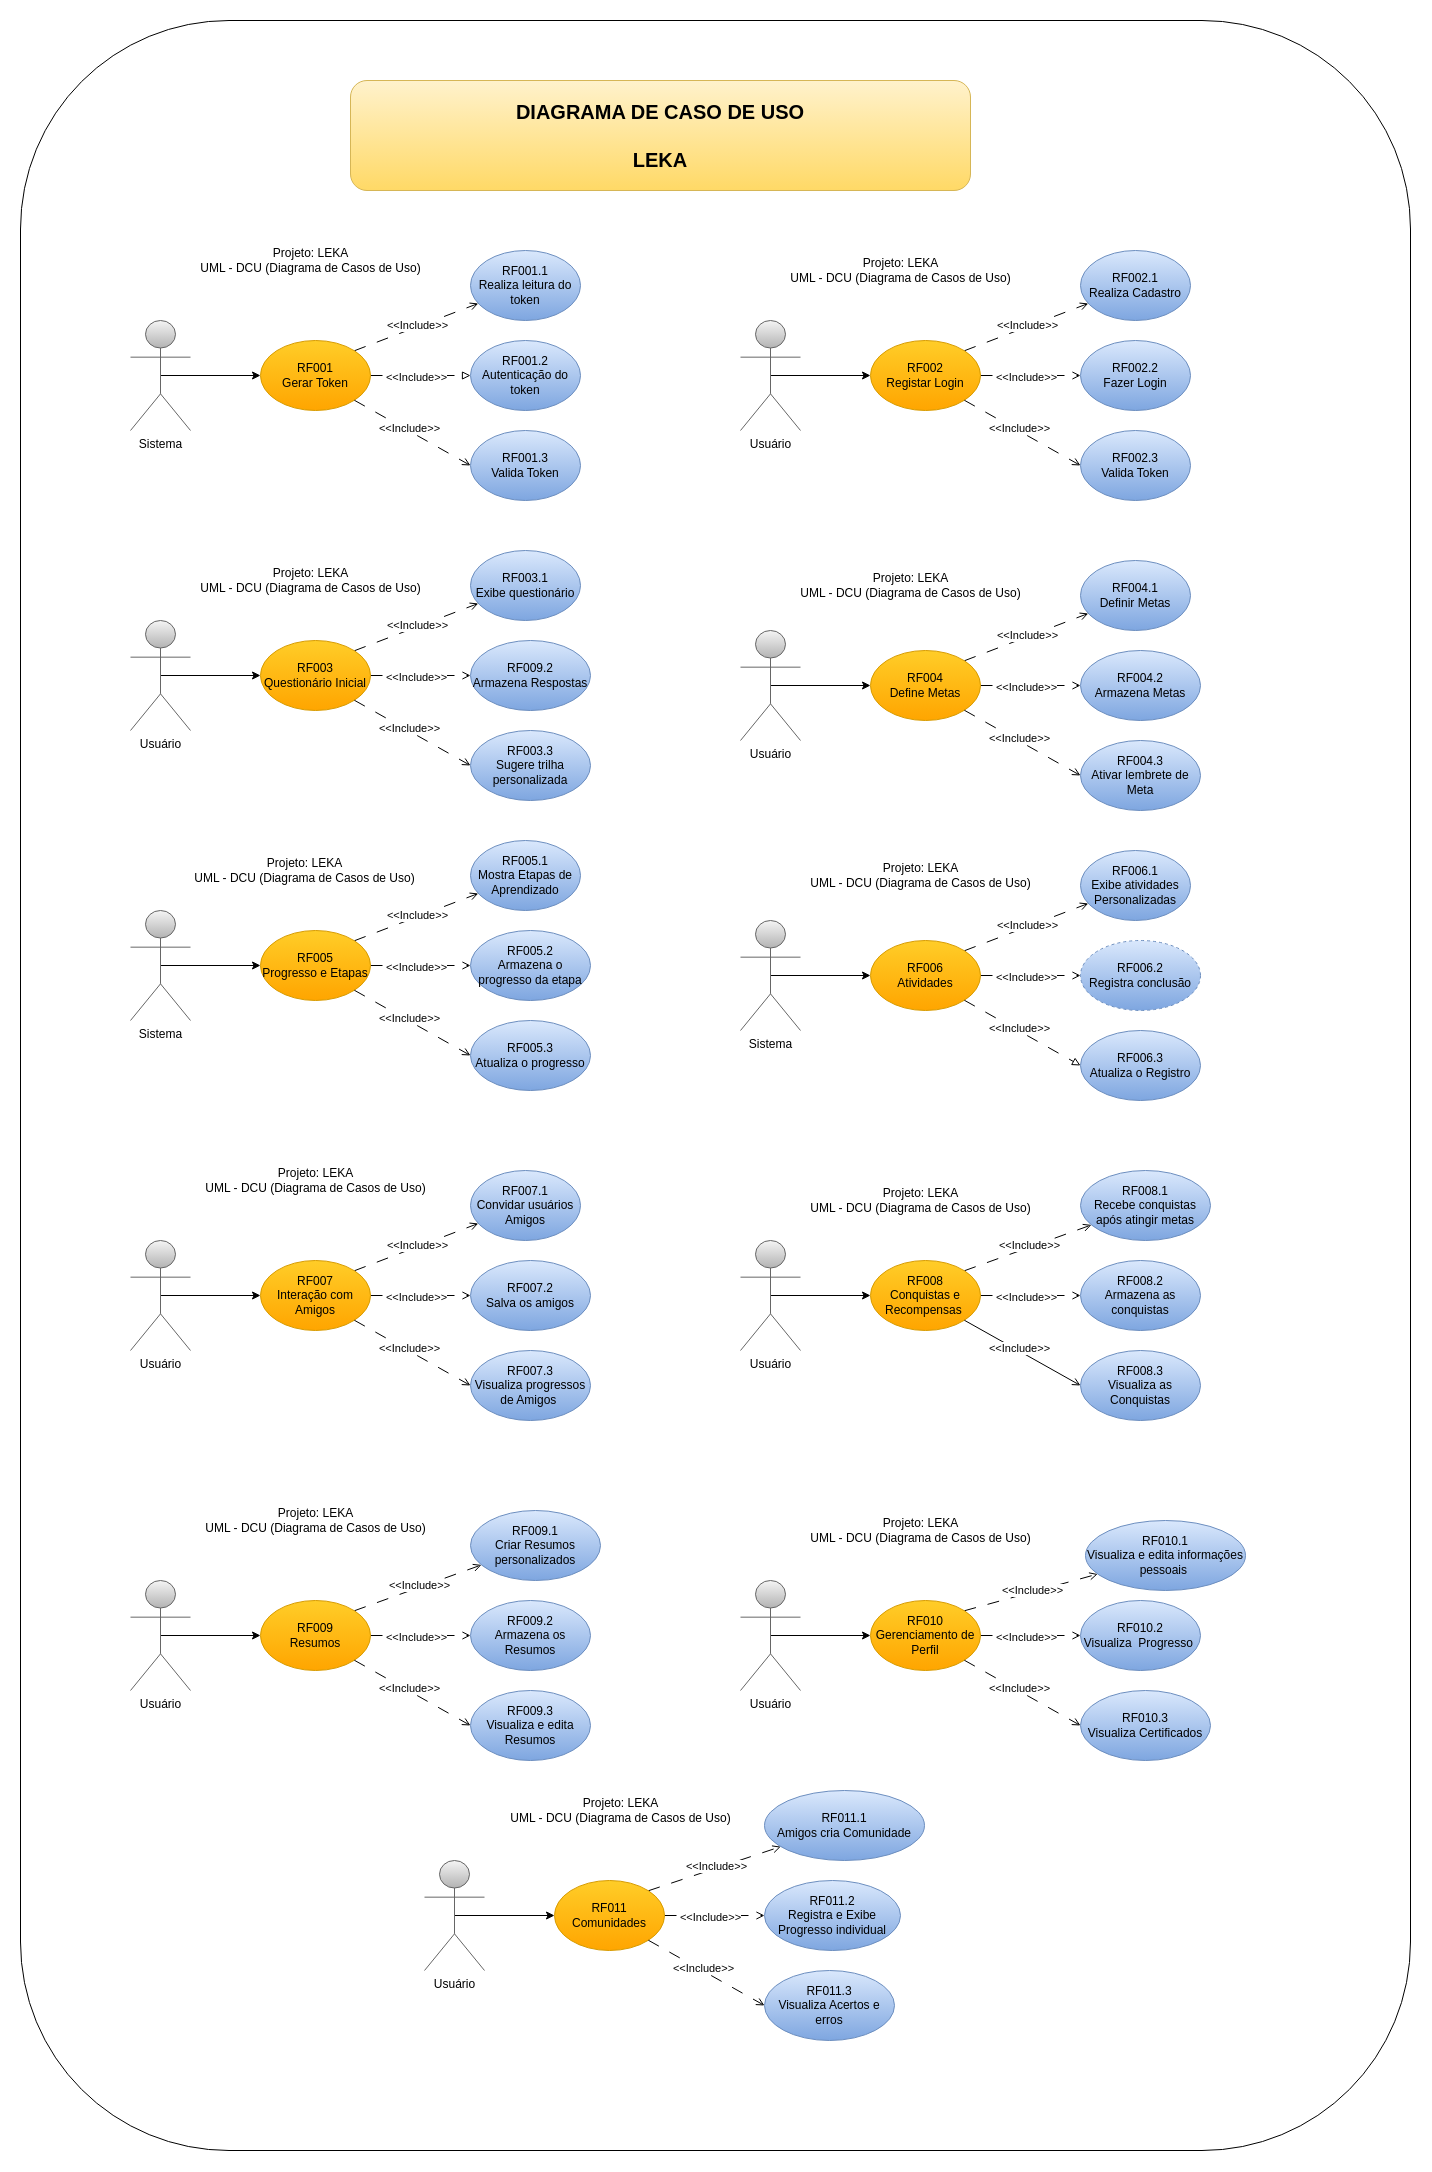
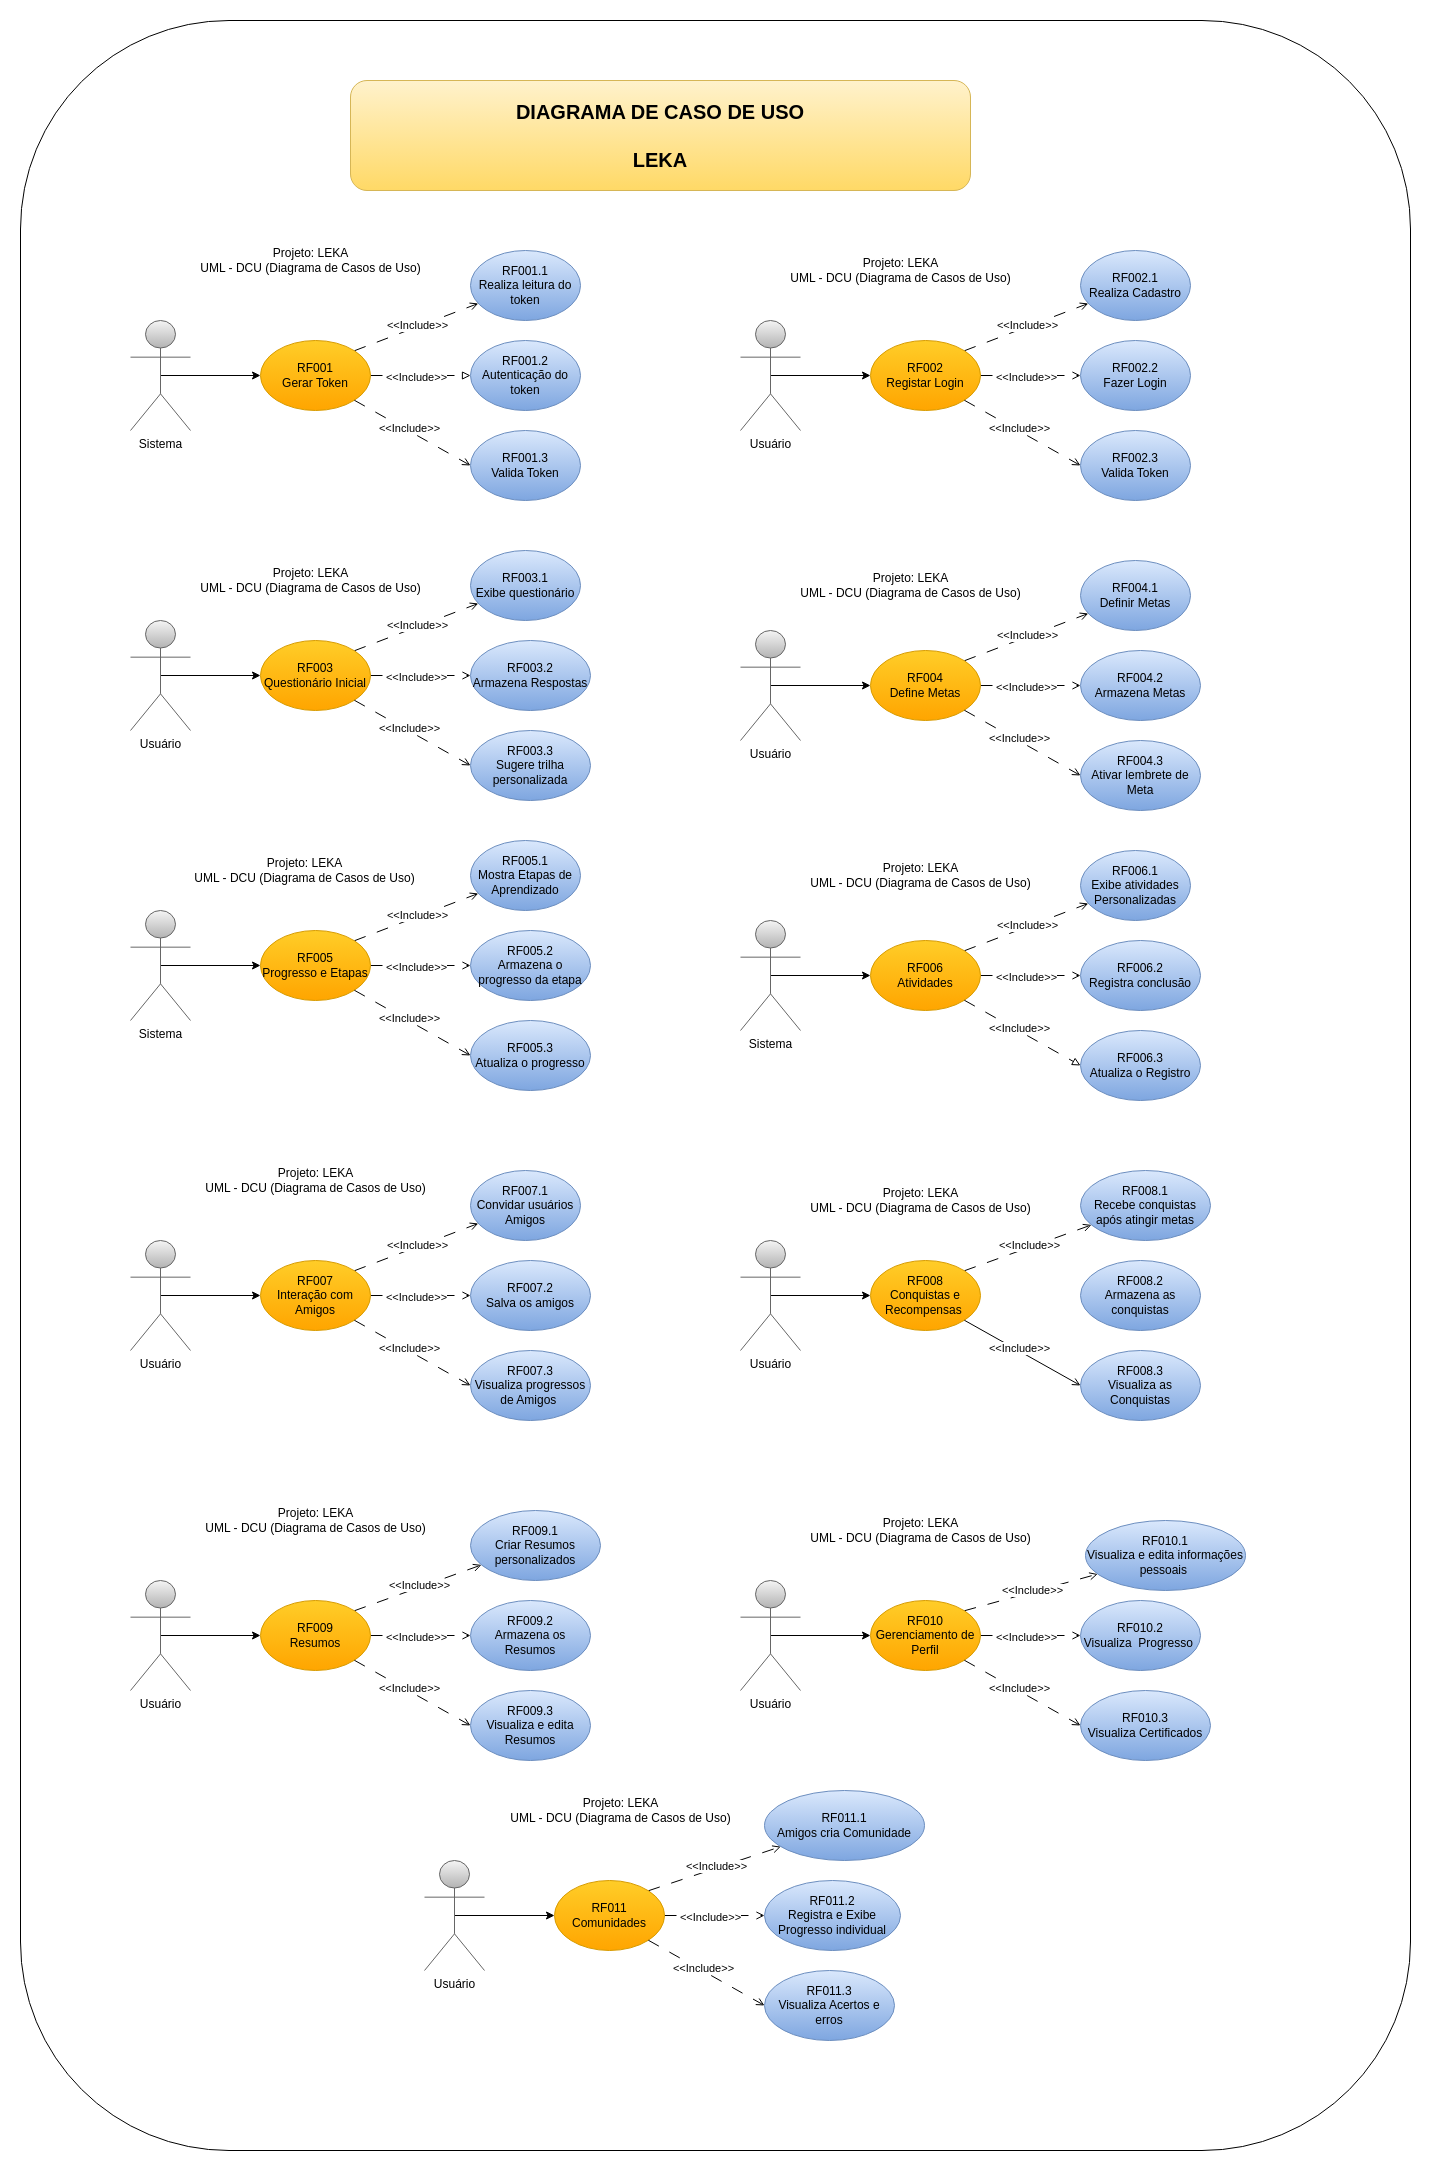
node "RF009.2 Armazena Respostas": label "RF009.2 Armazena Respostas" -> "RF003.2 Armazena Respostas"
node "RF006.2 Registra conclusão": style dashed -> solid
edge "RF008 Conquistas e Recompensas" -> "RF008.2 Armazena as conquistas": removed, label "<<Include>>"
